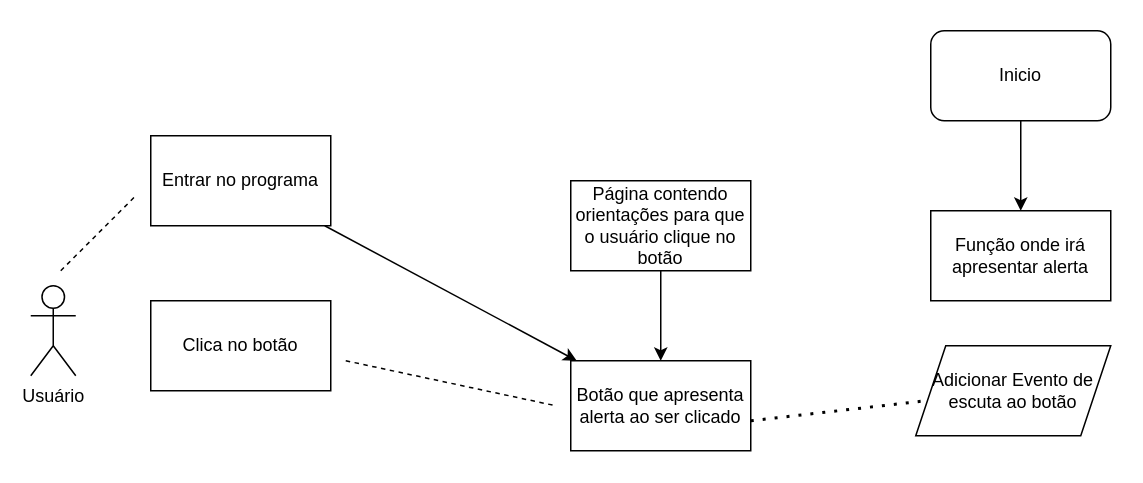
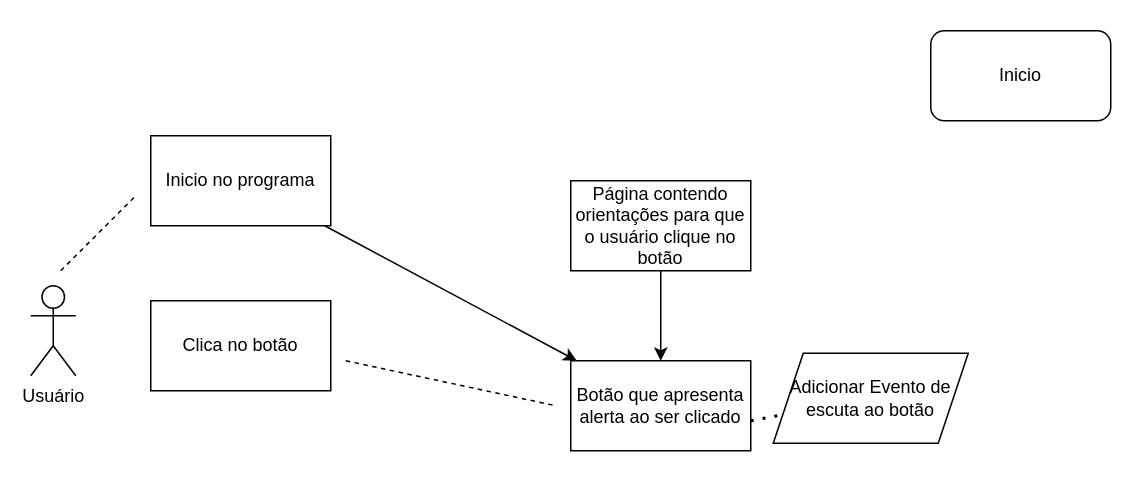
edge "Inicio" -> "Função onde irá apresentar alerta": removed
node "Entrar no programa": label "Entrar no programa" -> "Inicio no programa"
node "Função onde irá apresentar alerta": removed
node "Adicionar Evento de escuta ao botão": moved (1013, 391) -> (871, 398)
